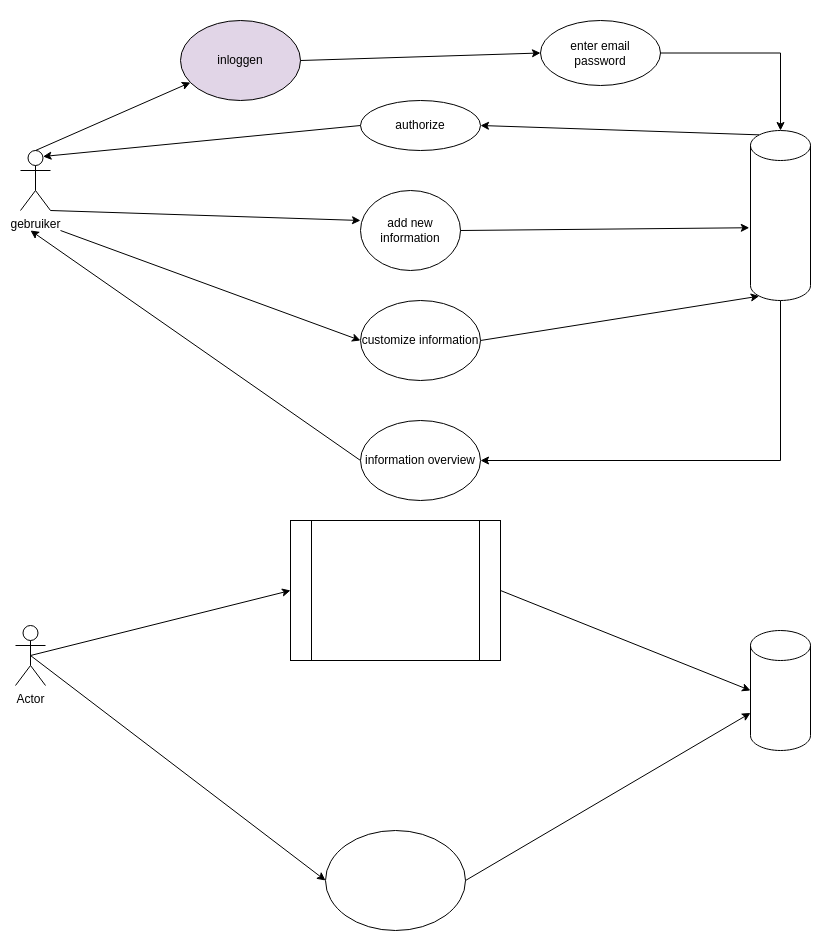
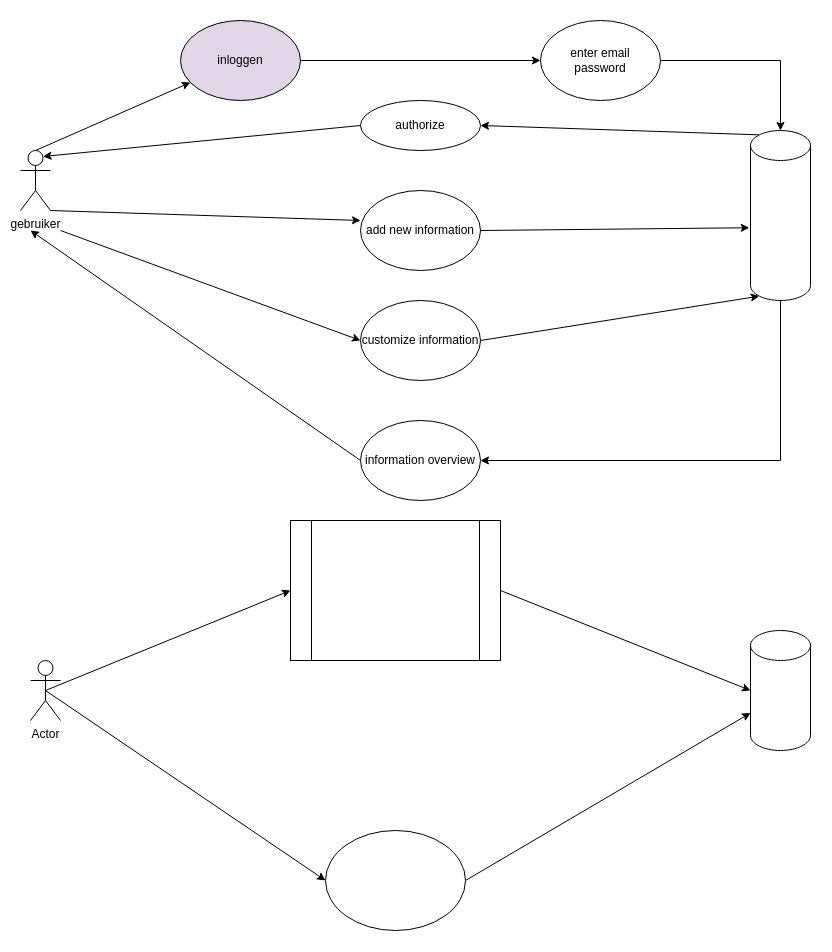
node "enter email password": size 120x65 -> 120x80
node "add new information": size 100x80 -> 120x80
node "Actor": moved (31, 656) -> (46, 691)
